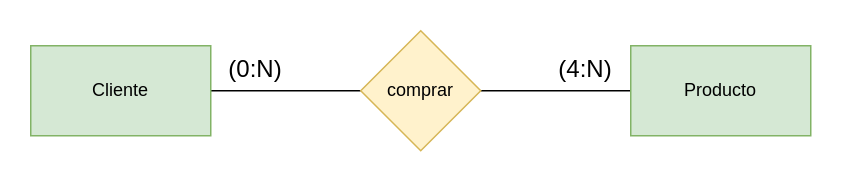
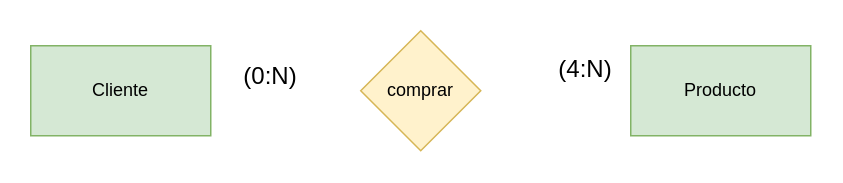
node "(0:N)": moved (256, 68) -> (271, 76)
edge "Cliente" -- "comprar": removed
edge "comprar" -- "Producto": removed
